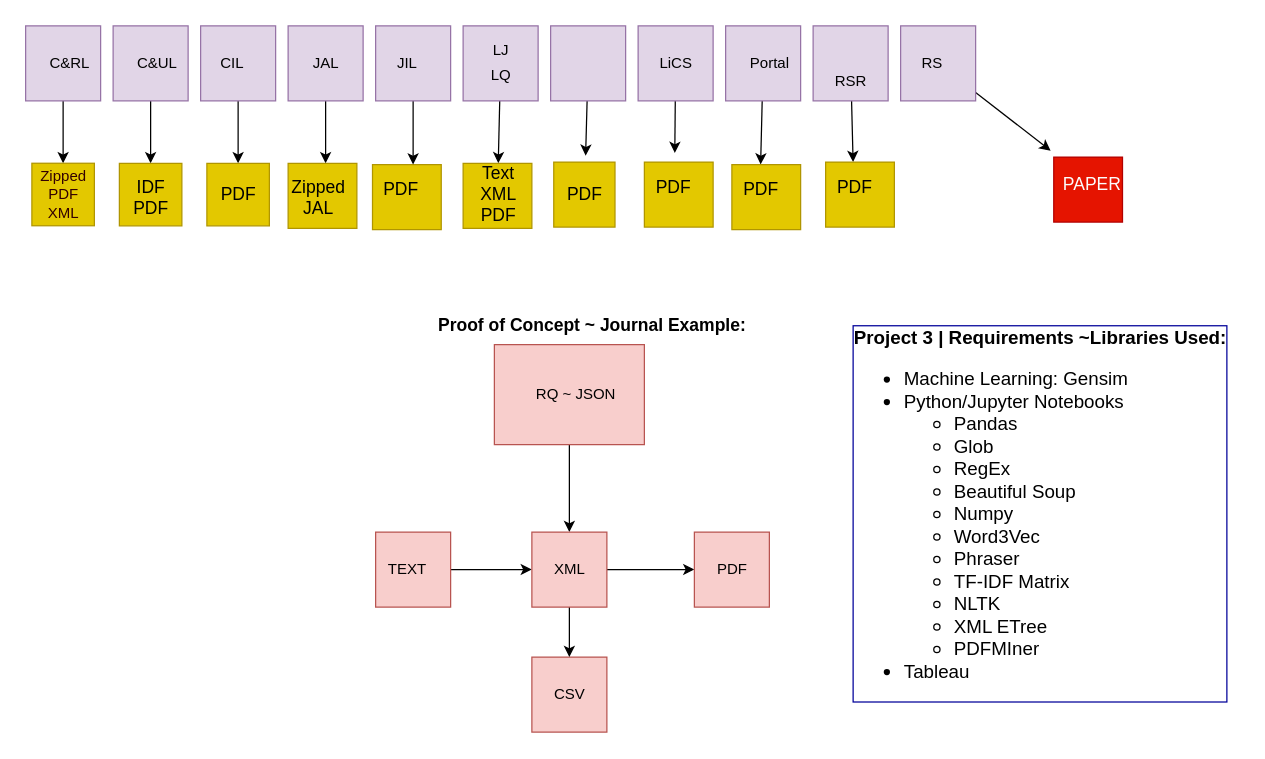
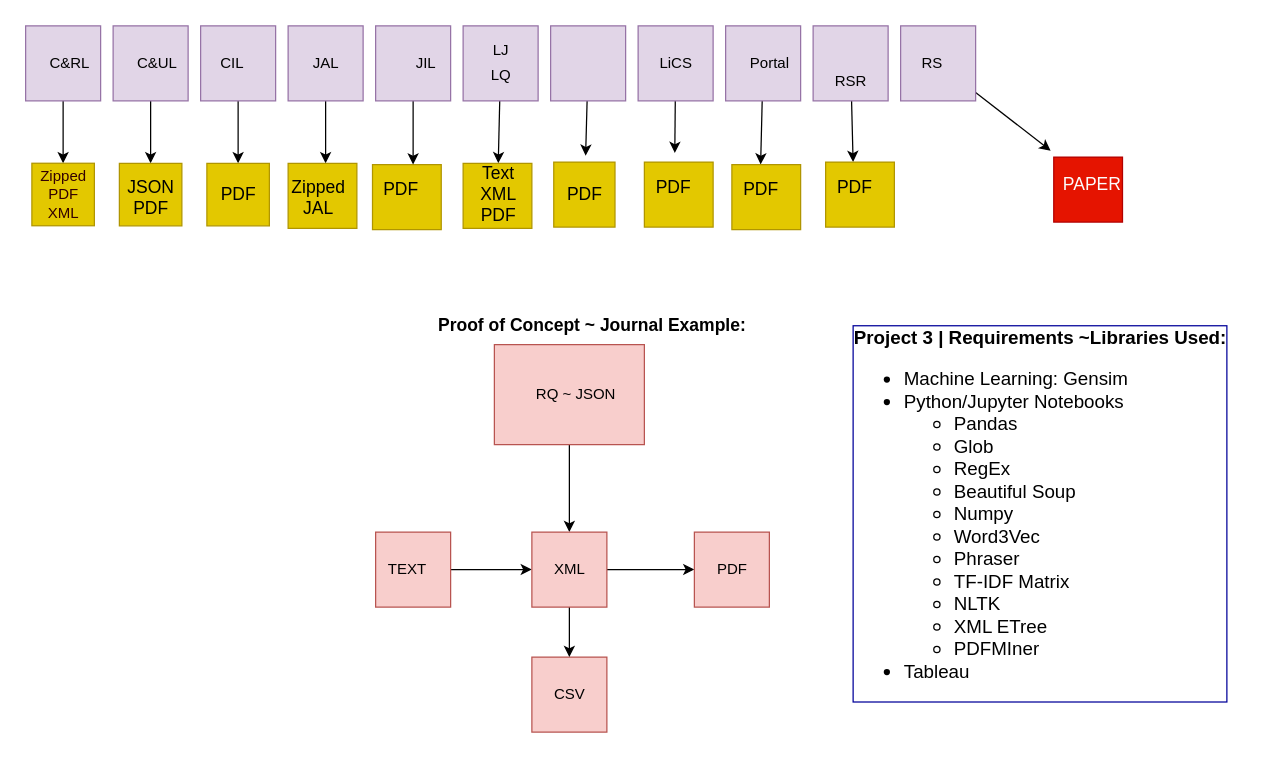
node "JIL": moved (407, 63) -> (426, 63)
node "IDF PDF": label "IDF PDF" -> "JSON PDF"
